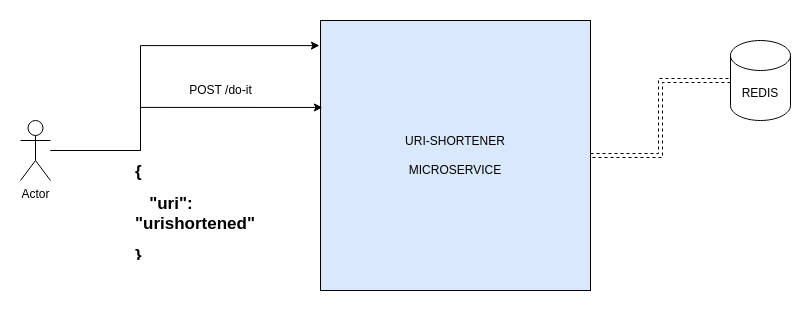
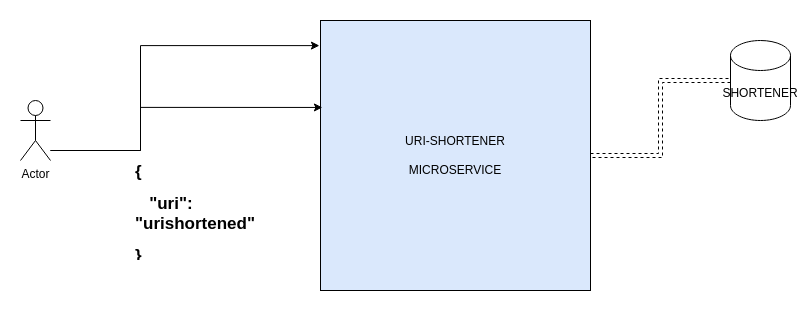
node "POST /do-it": removed
node "REDIS": label "REDIS" -> "SHORTENER"
node "Actor": moved (36, 151) -> (36, 131)
